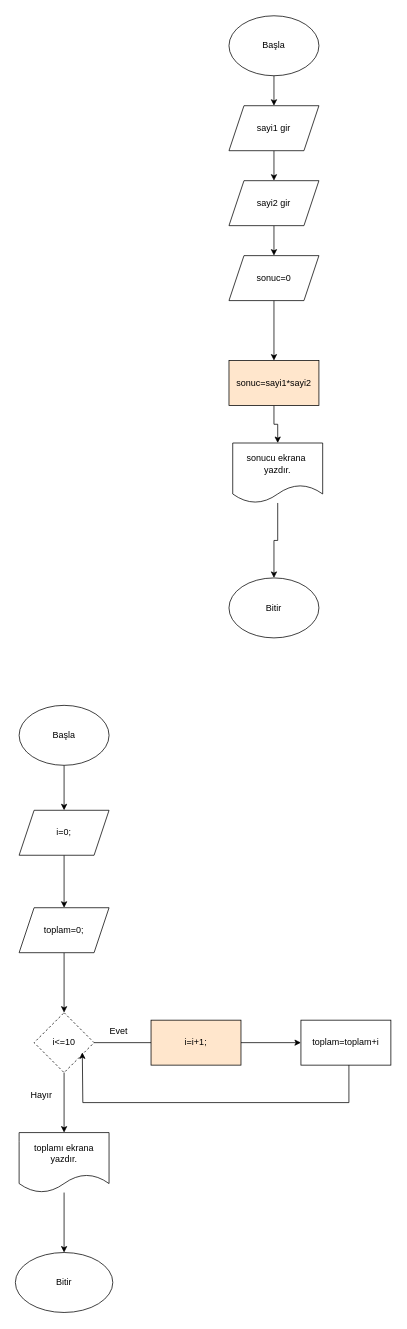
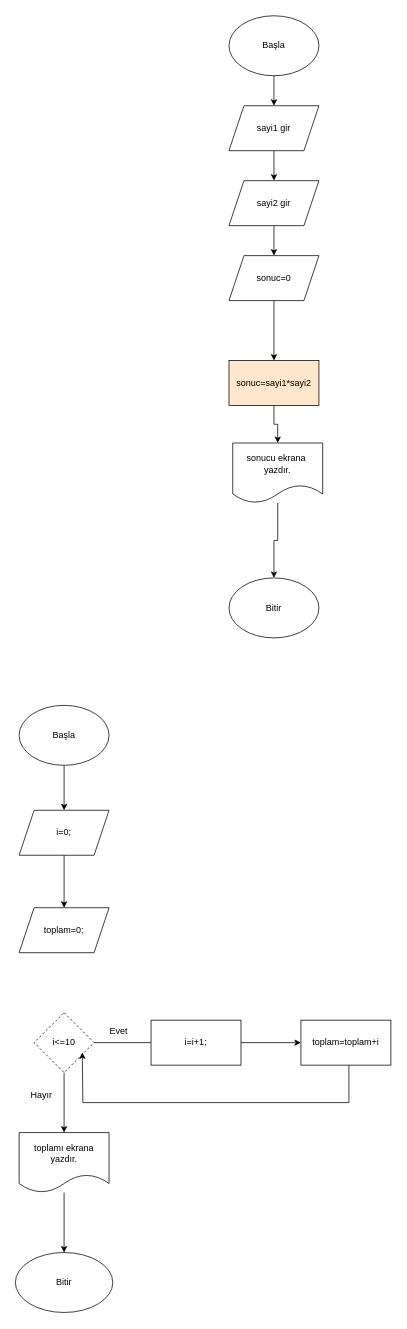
edge "toplam=0;" -> "i<=10": removed
node "i=i+1;": fillcolor #ffe6cc -> #ffffff
